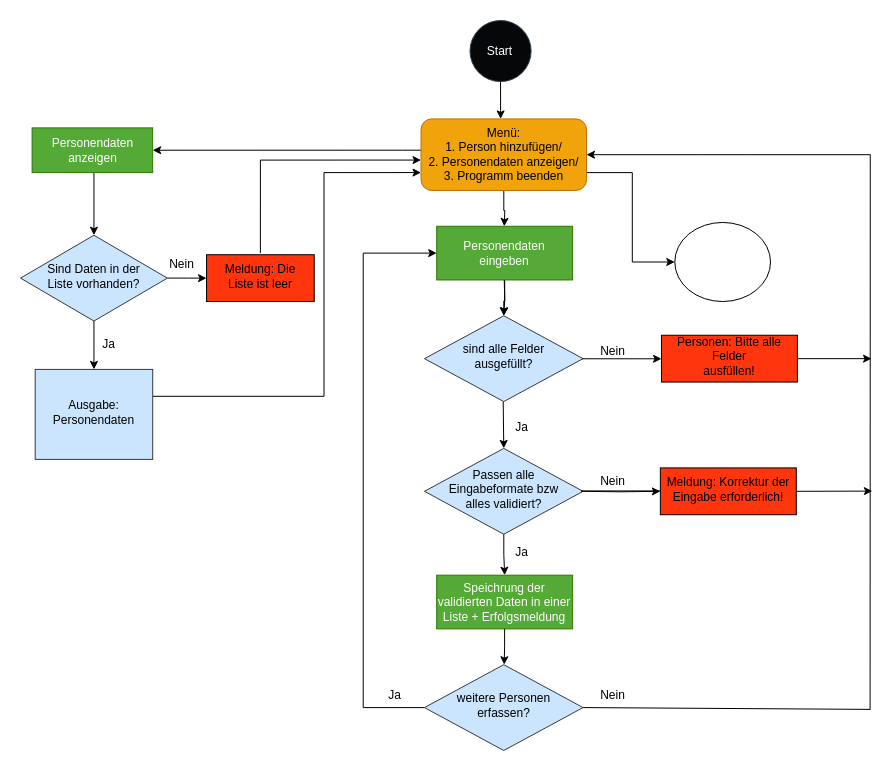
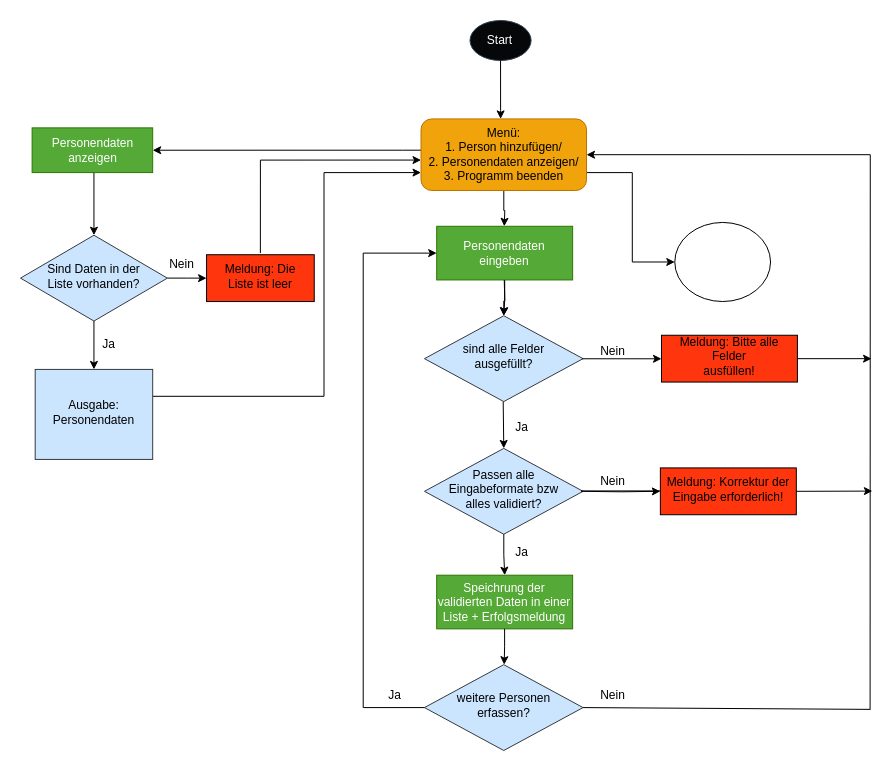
node "Start": size 61x61 -> 61x40
node "Personen: Bitte alle Felderausfüllen!": label "Personen: Bitte alle Felderausfüllen!" -> "Meldung: Bitte alle Felderausfüllen!"
